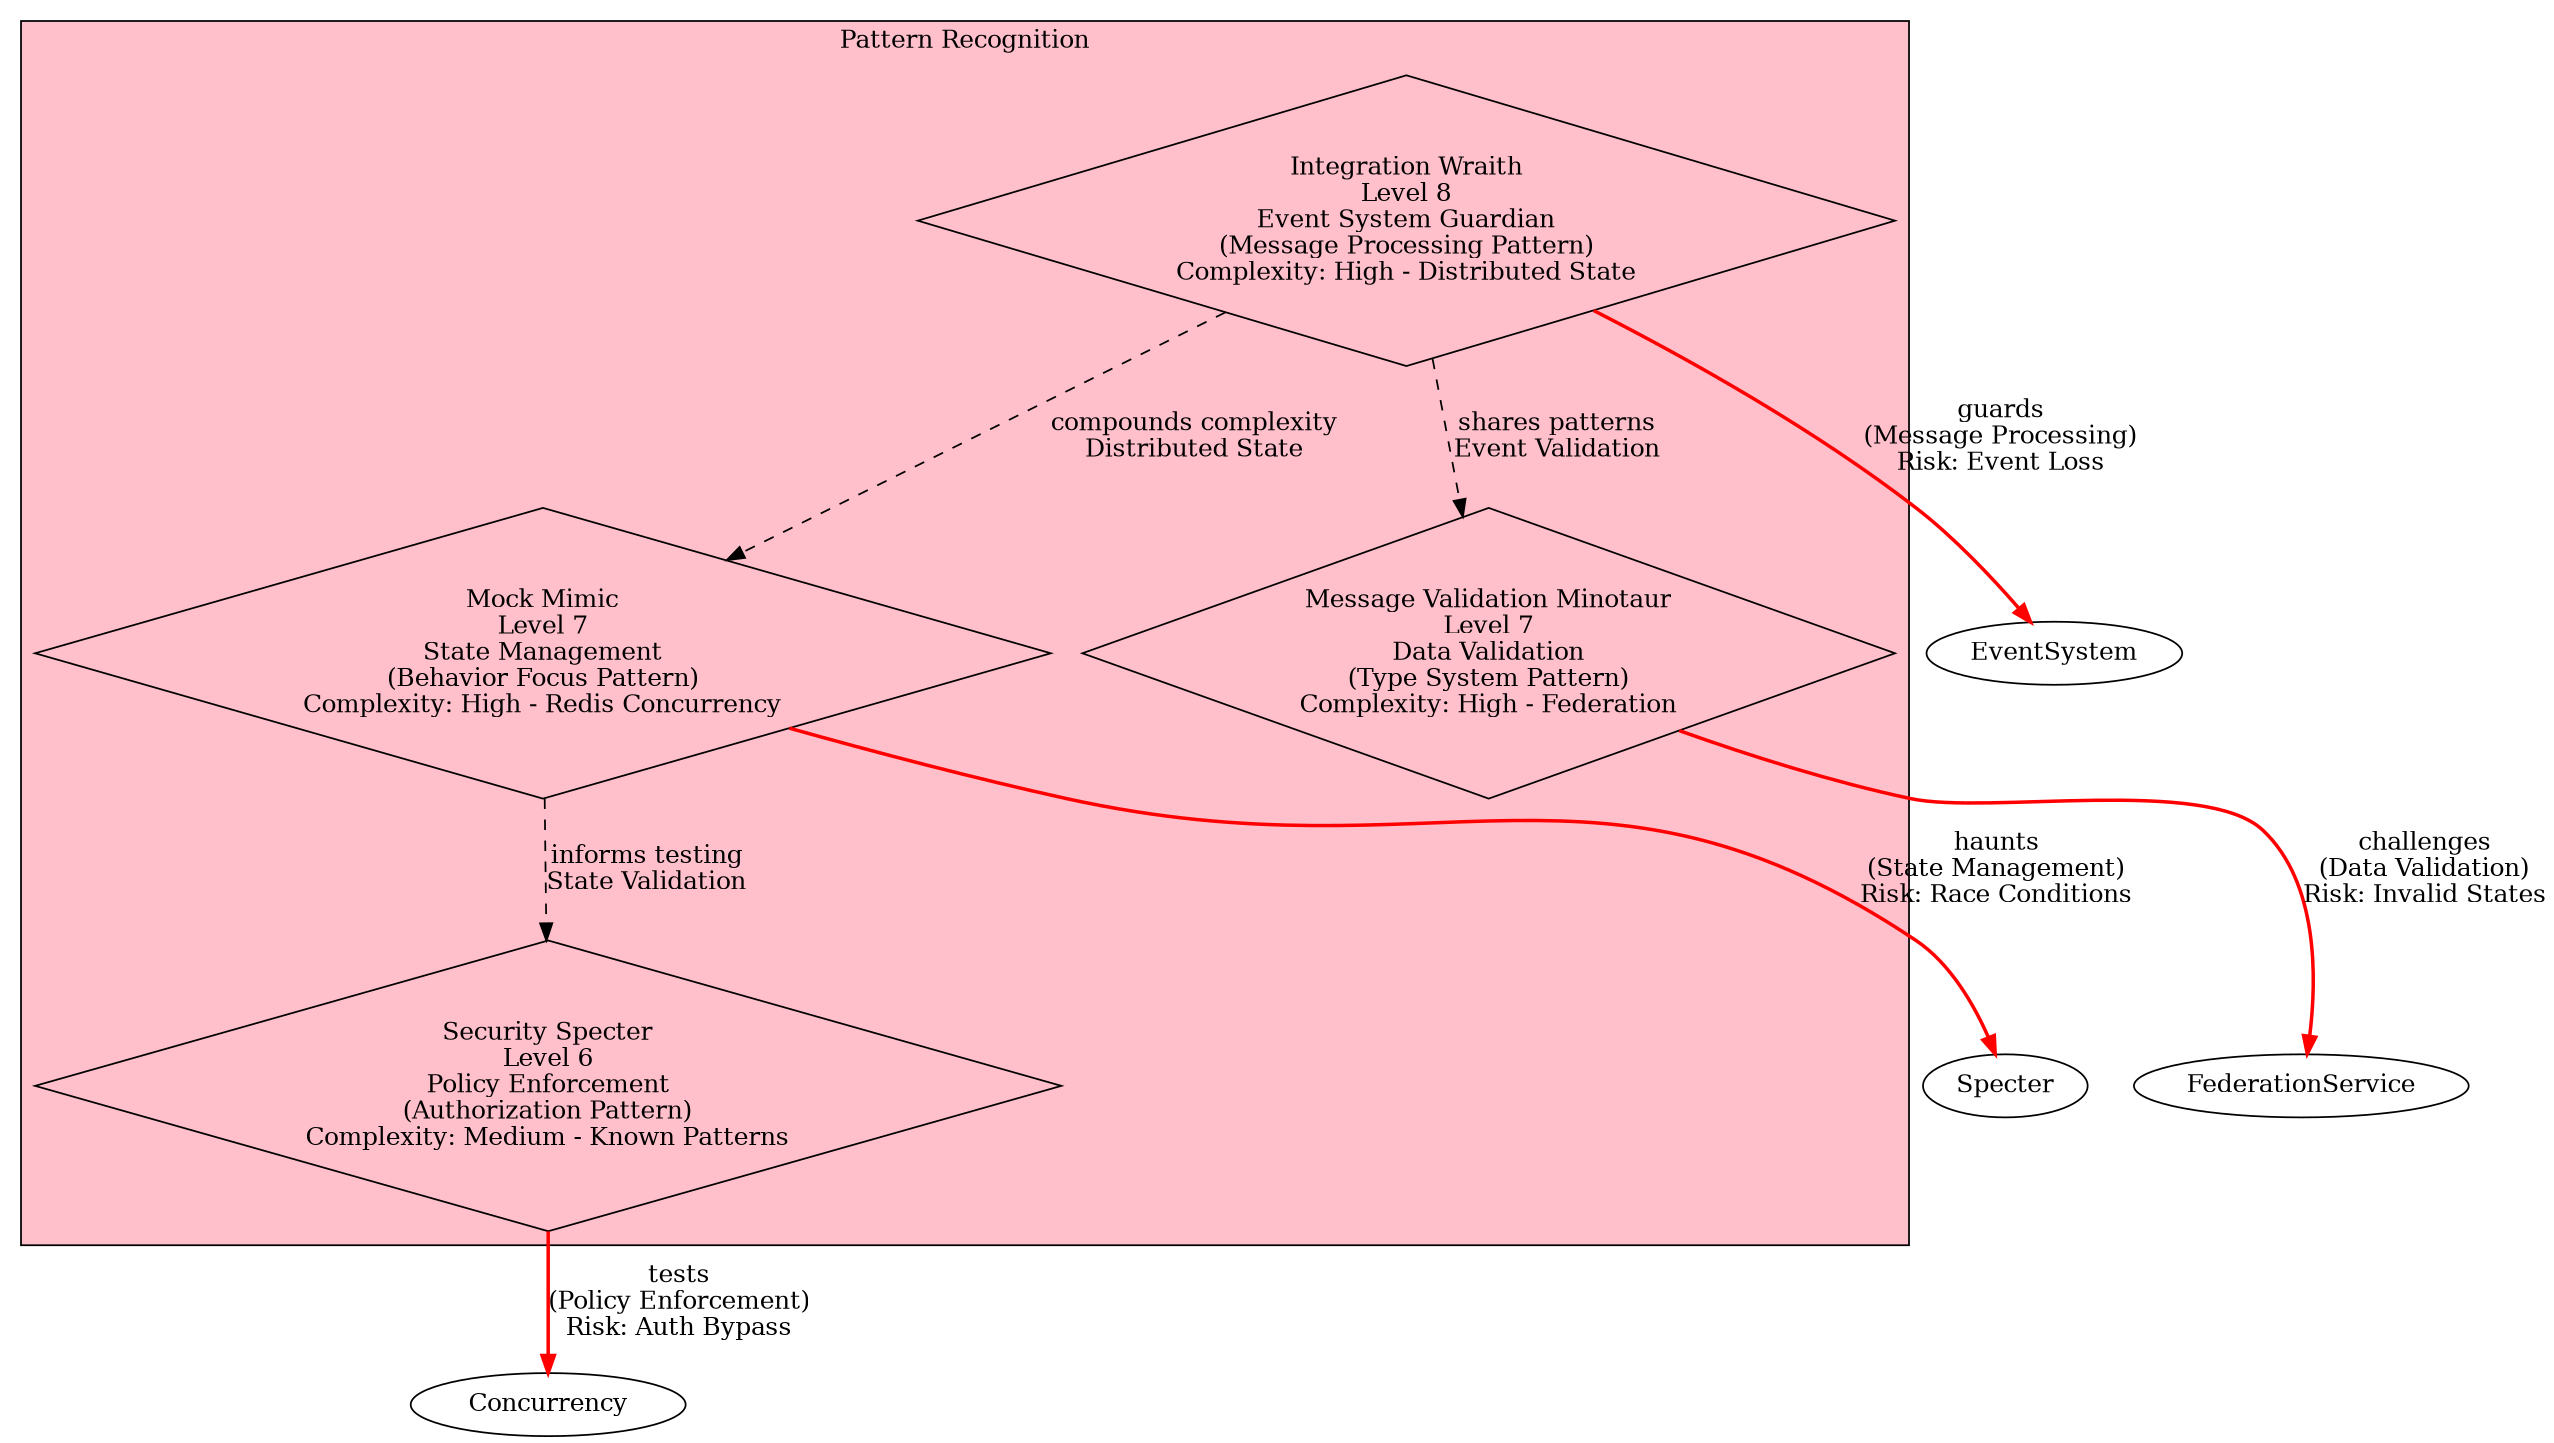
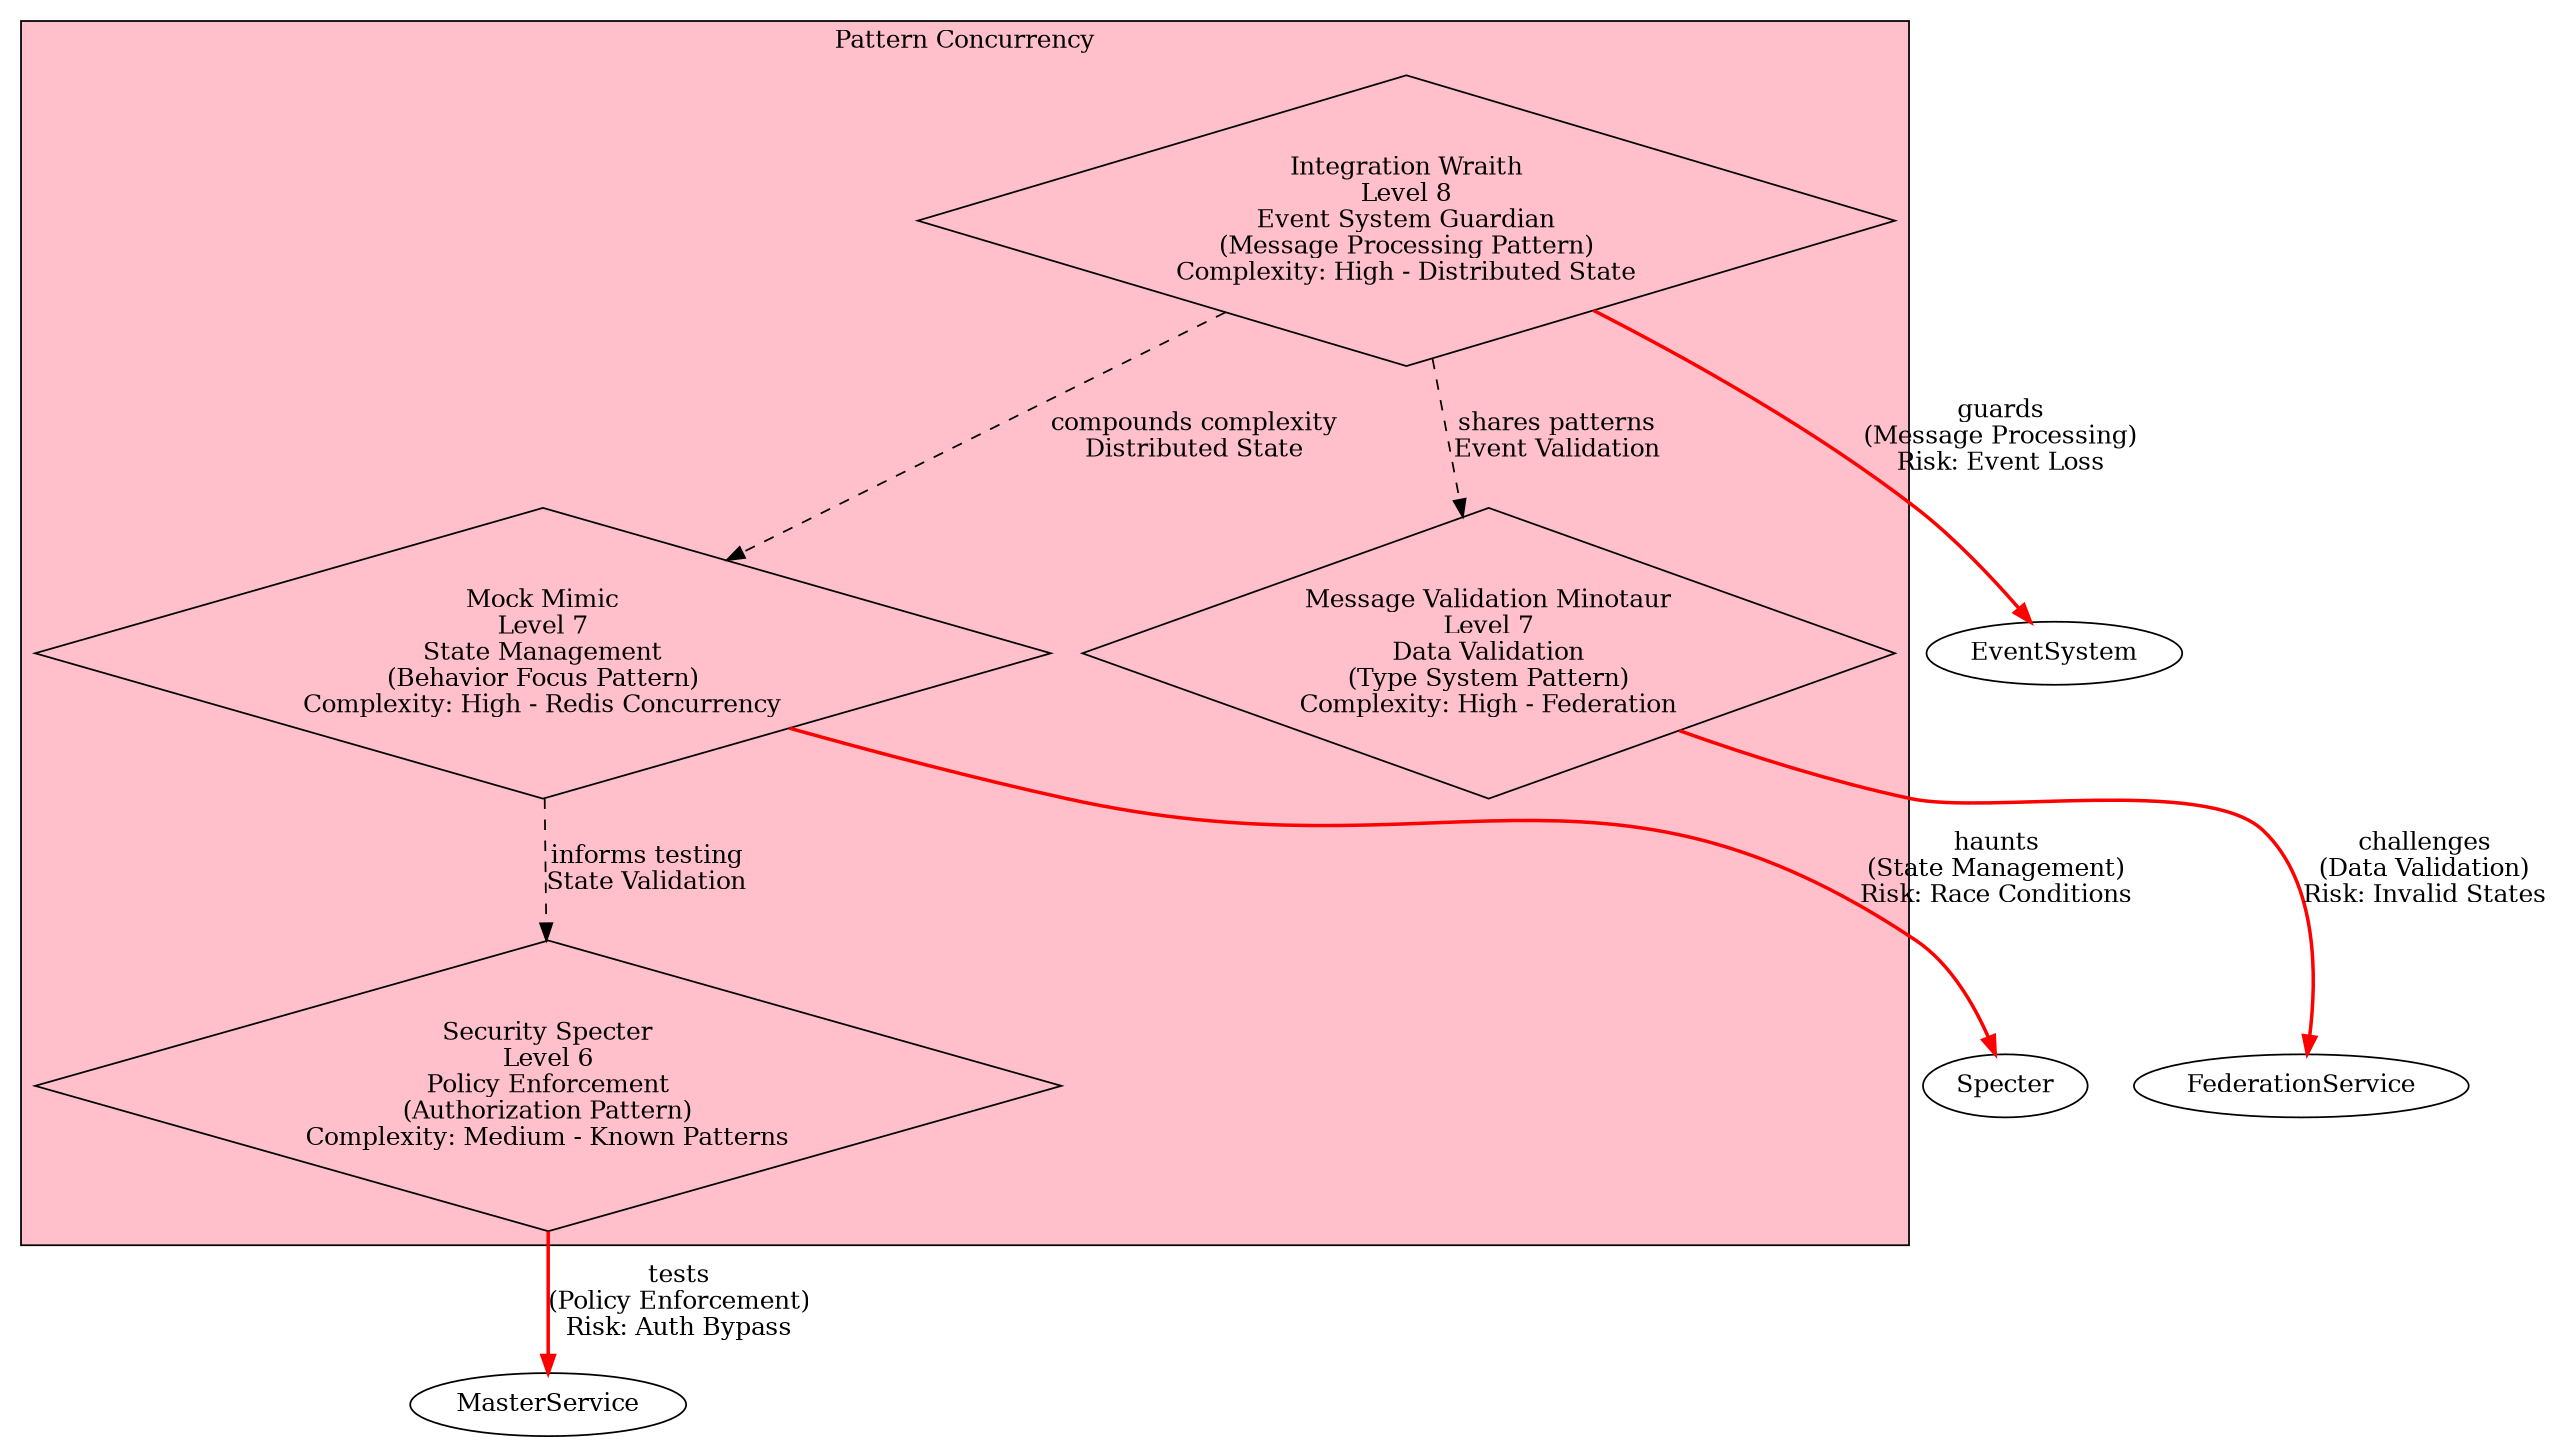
cluster "Pattern Recognition": label "Pattern Recognition" -> "Pattern Concurrency"
node "Concurrency": label "Concurrency" -> "MasterService"
